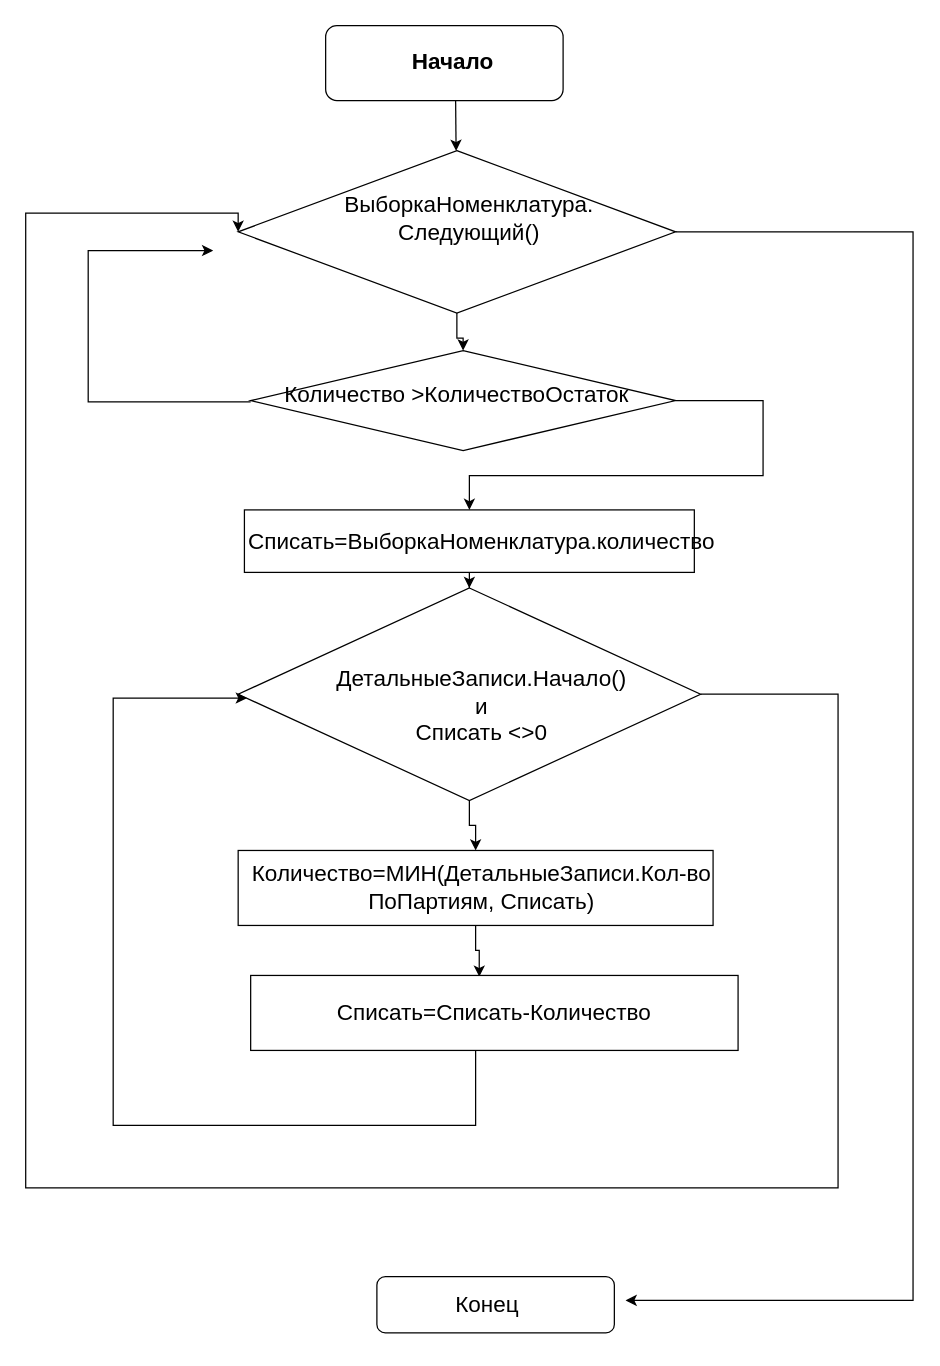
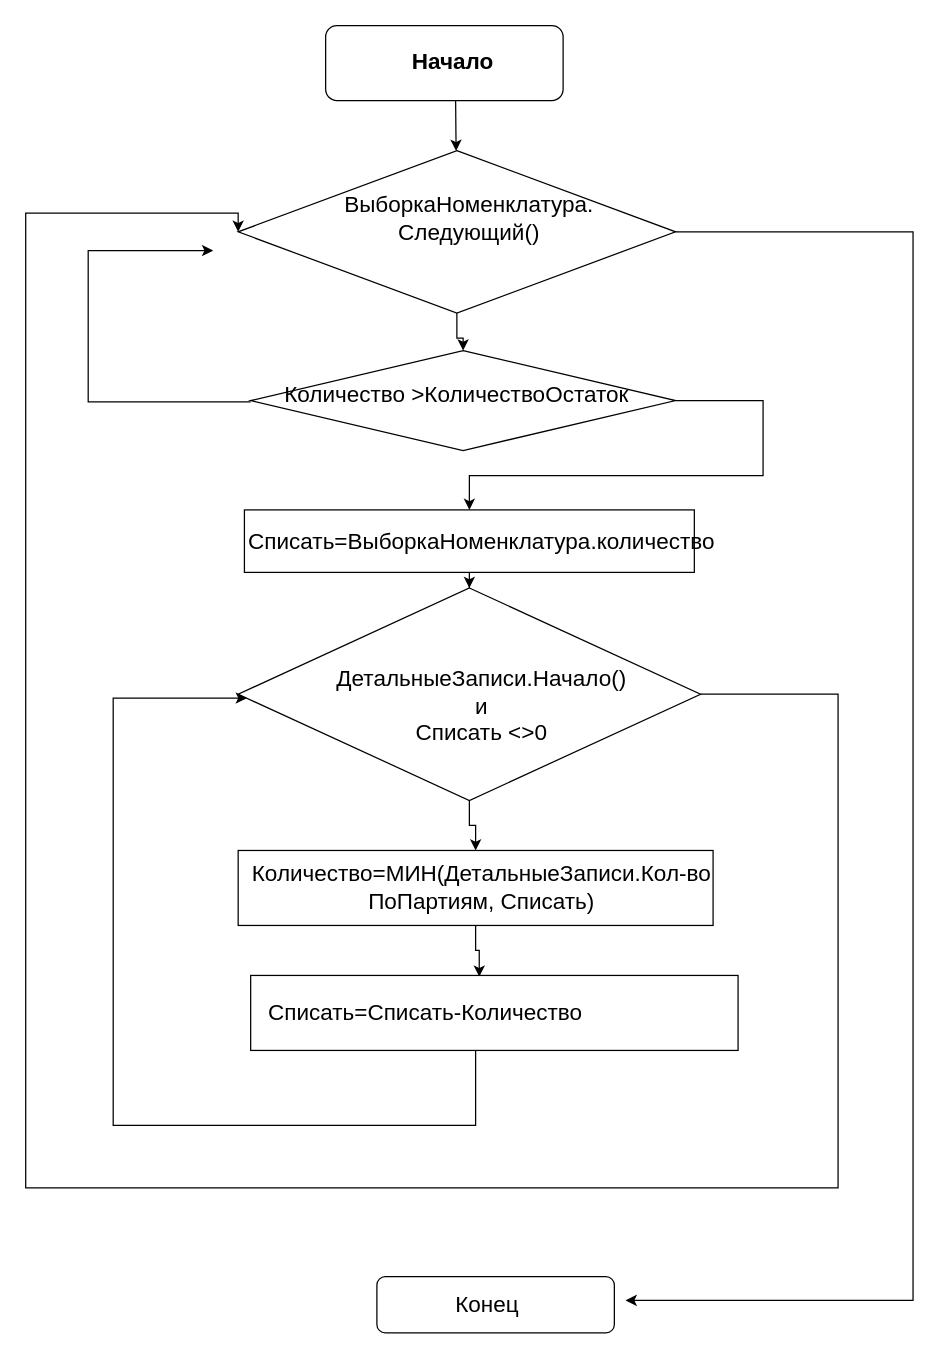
node "Списать=Списать-Количество": moved (494, 1013) -> (426, 1013)
